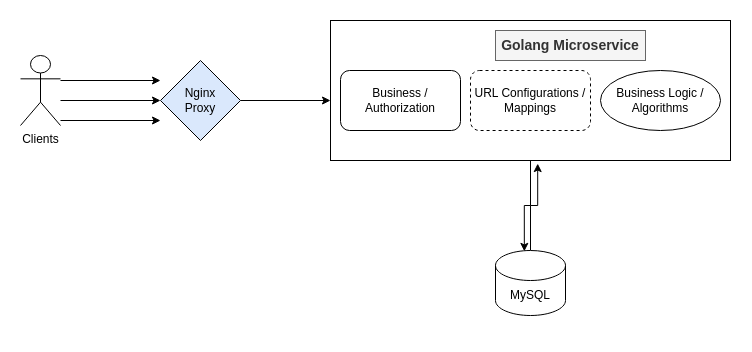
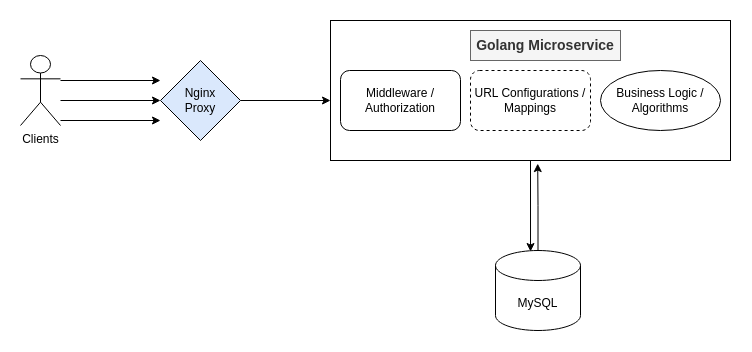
node "Golang Microservice": moved (571, 46) -> (546, 46)
node "Business / Authorization": label "Business / Authorization" -> "Middleware / Authorization"
node "MySQL": size 70x65 -> 85x80
